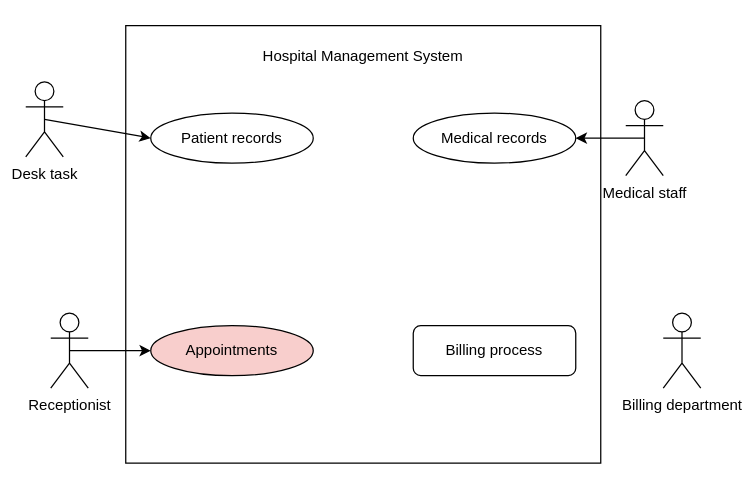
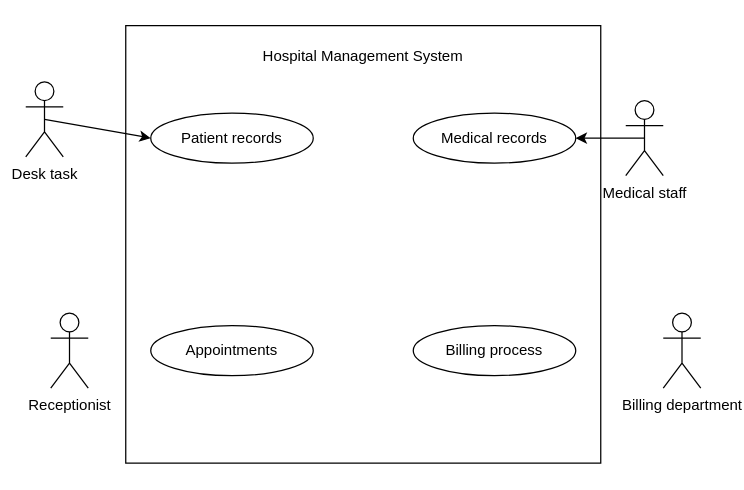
edge "Receptionist" -> "Appointments": removed
node "Appointments": fillcolor #f8cecc -> #ffffff
node "Billing process": shape rounded rectangle -> ellipse
